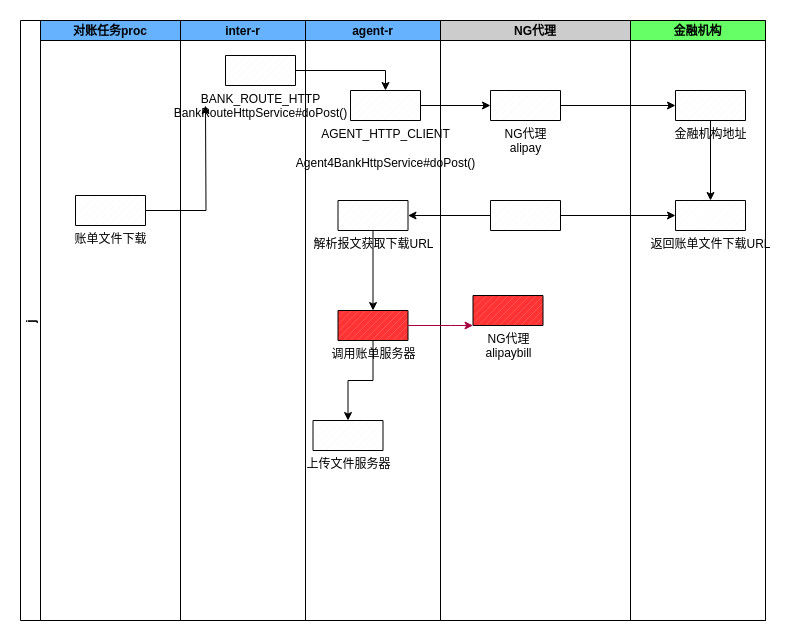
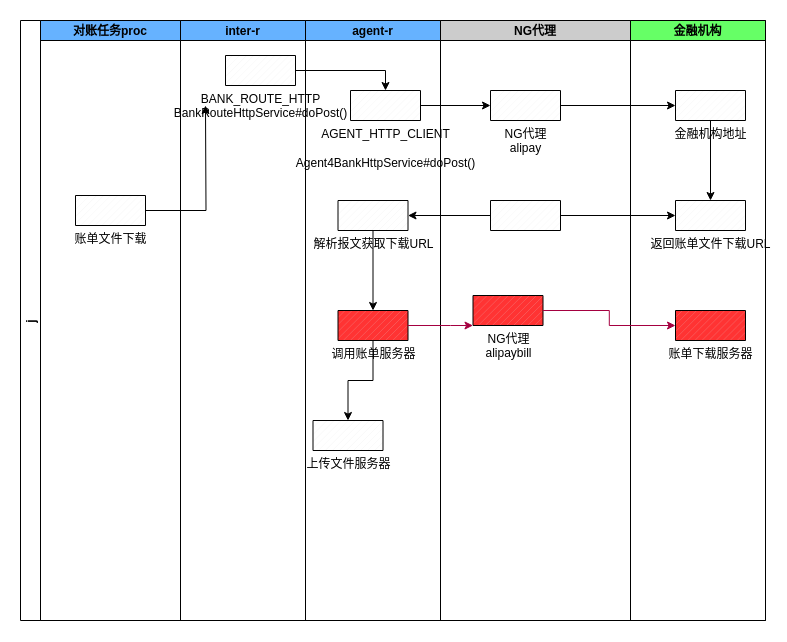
edge "NG代理 alipaybill" -> "账单下载服务器": added
node "账单下载服务器": added
